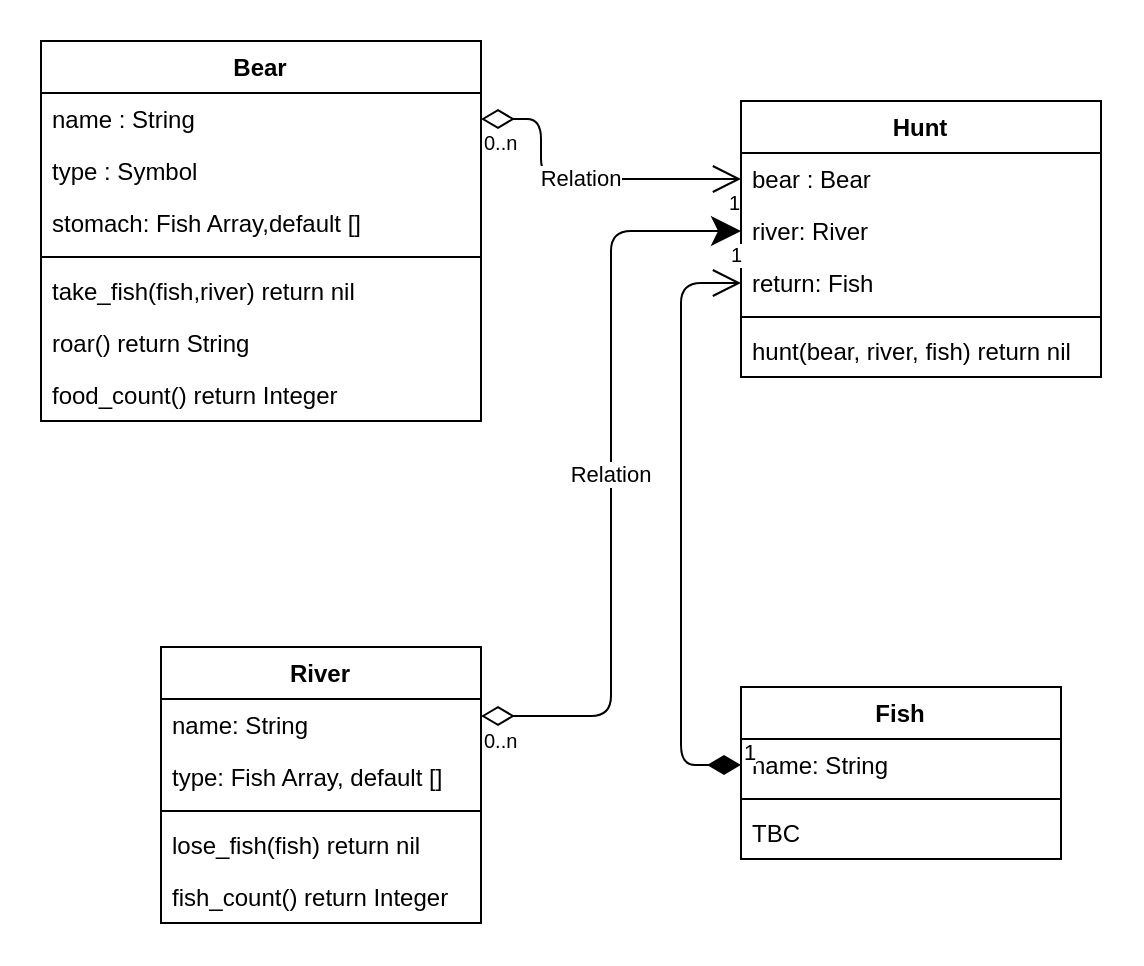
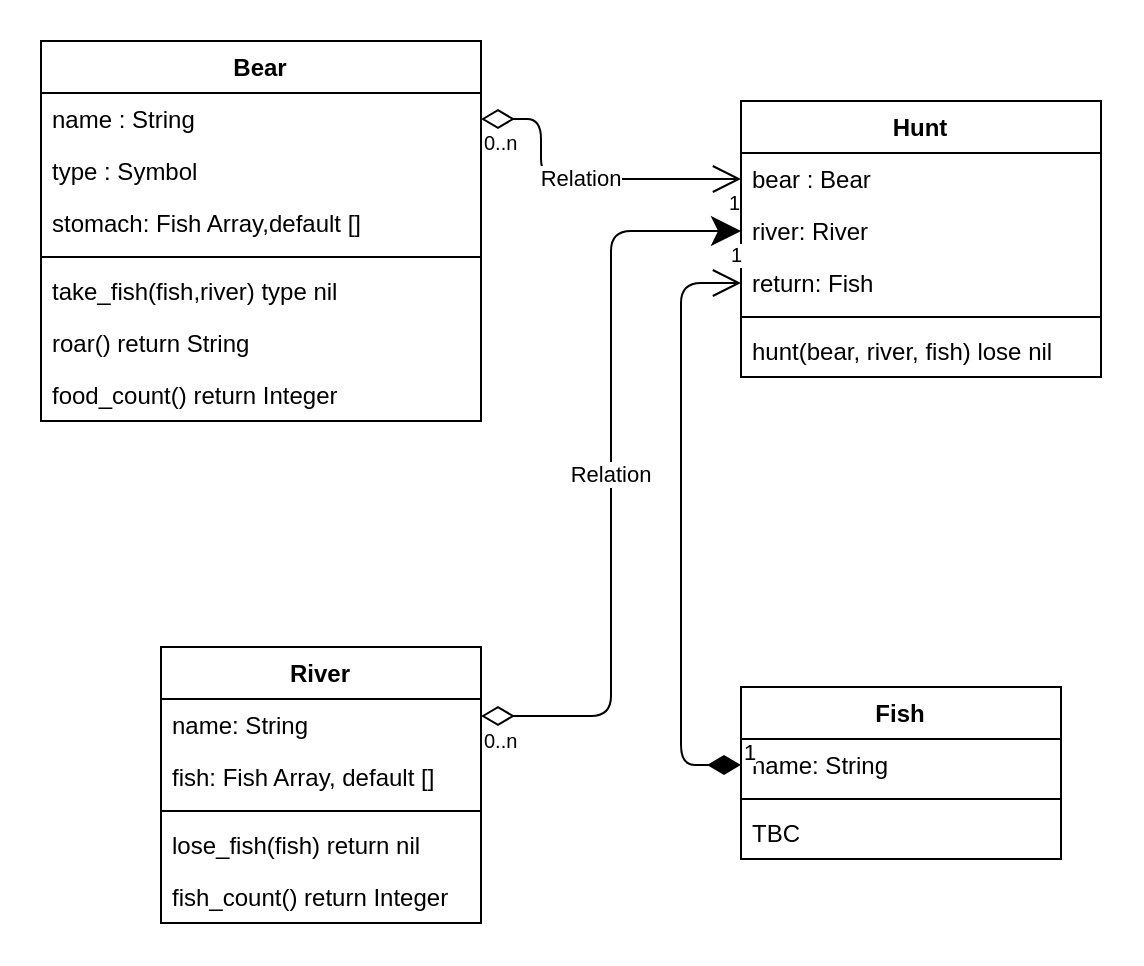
node "take_fish(fish,river) return nil": label "take_fish(fish,river) return nil" -> "take_fish(fish,river) type nil"
node "hunt(bear, river, fish) return nil": label "hunt(bear, river, fish) return nil" -> "hunt(bear, river, fish) lose nil"
node "type: Fish Array, default []": label "type: Fish Array, default []" -> "fish: Fish Array, default []"
